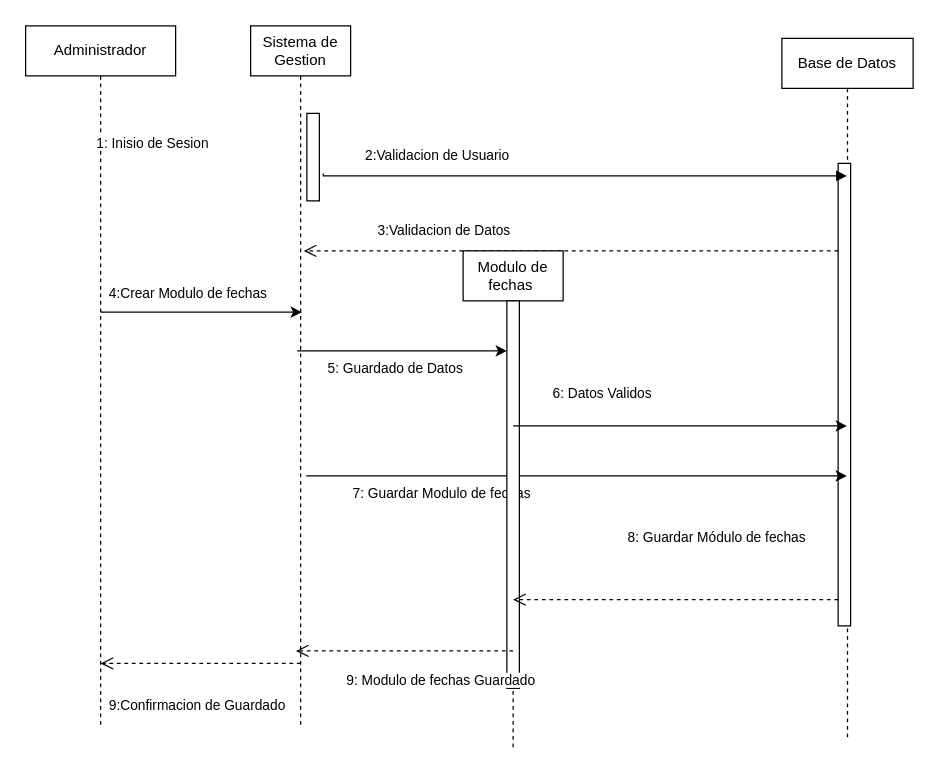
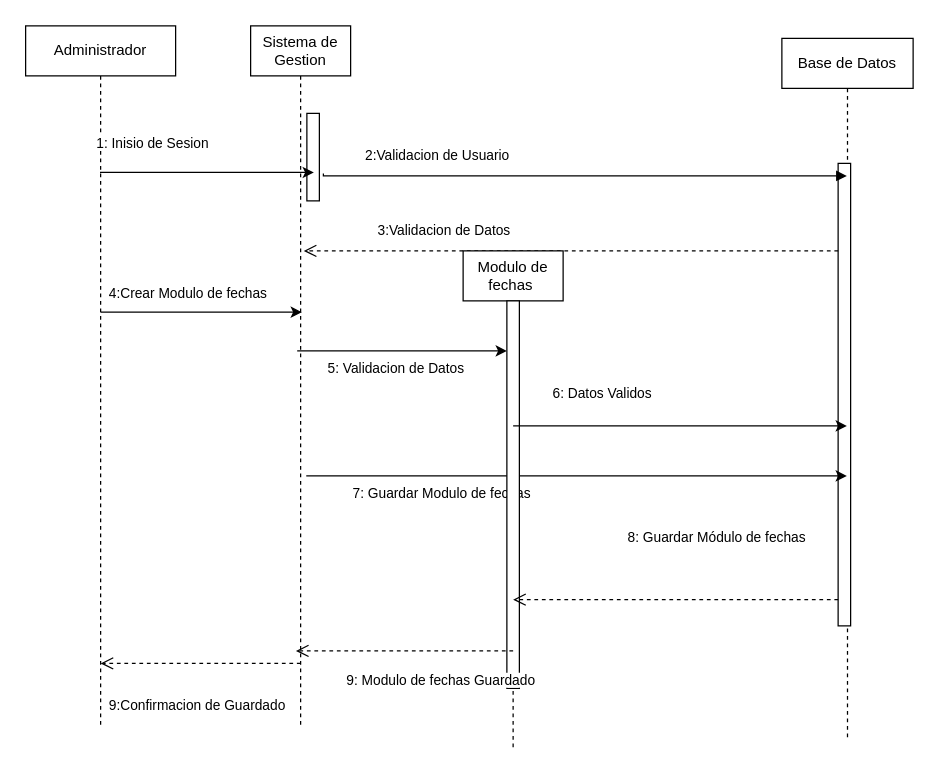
edge "Administrador" -> "1: Inisio de Sesion": added
node "5: Guardado de Datos": label "5: Guardado de Datos" -> "5: Validacion de Datos"
